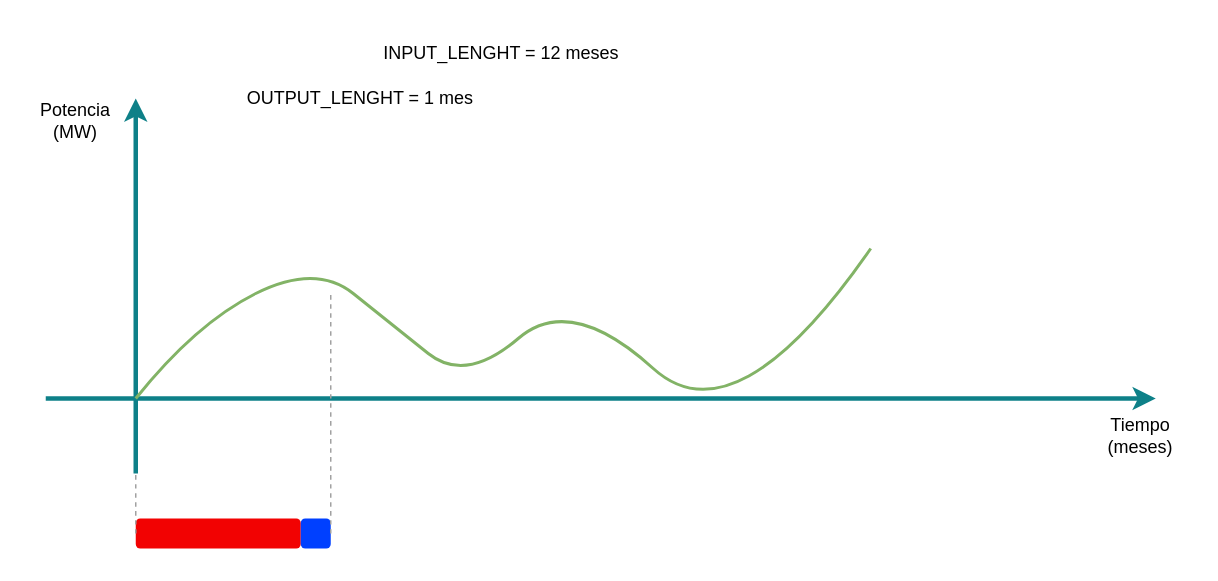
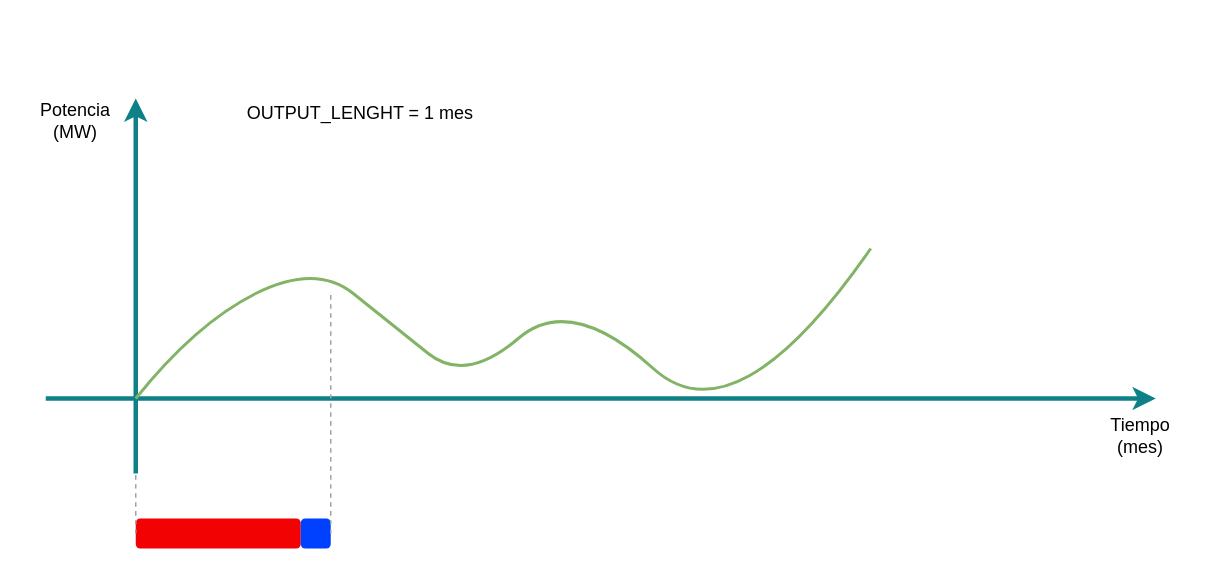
node "INPUT_LENGHT = 12 meses": removed
node "OUTPUT_LENGHT = 1 mes": moved (361, 98) -> (361, 113)
node "Tiempo (meses)": label "Tiempo (meses)" -> "Tiempo (mes)"
